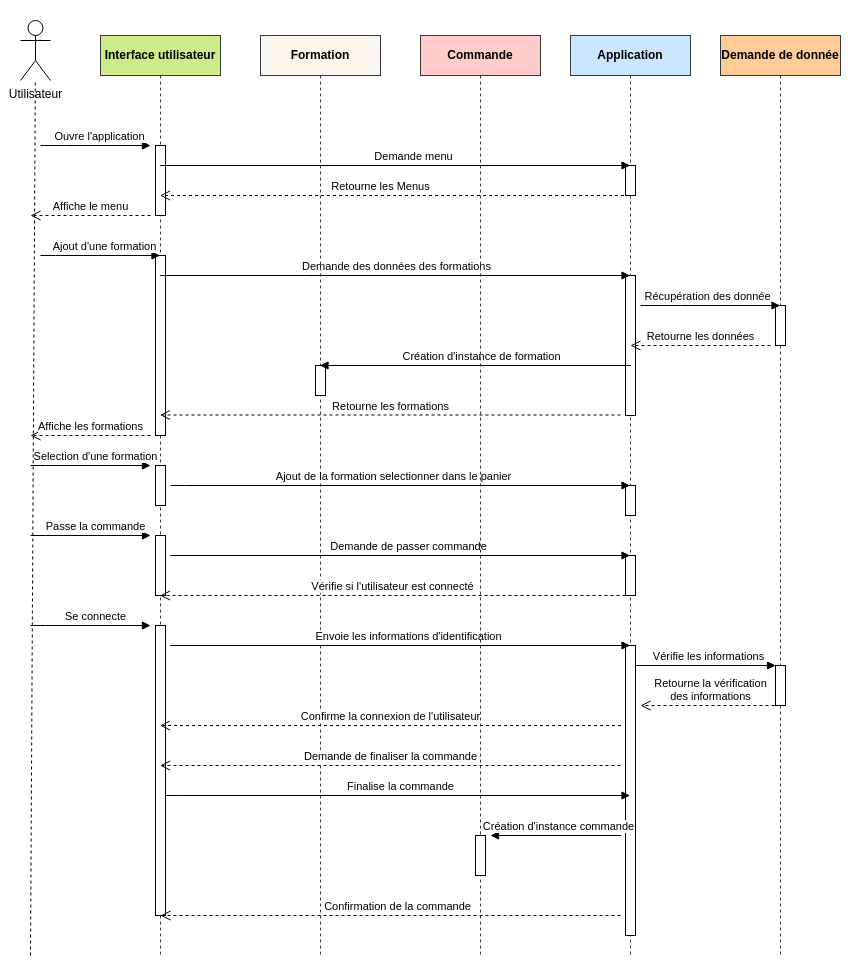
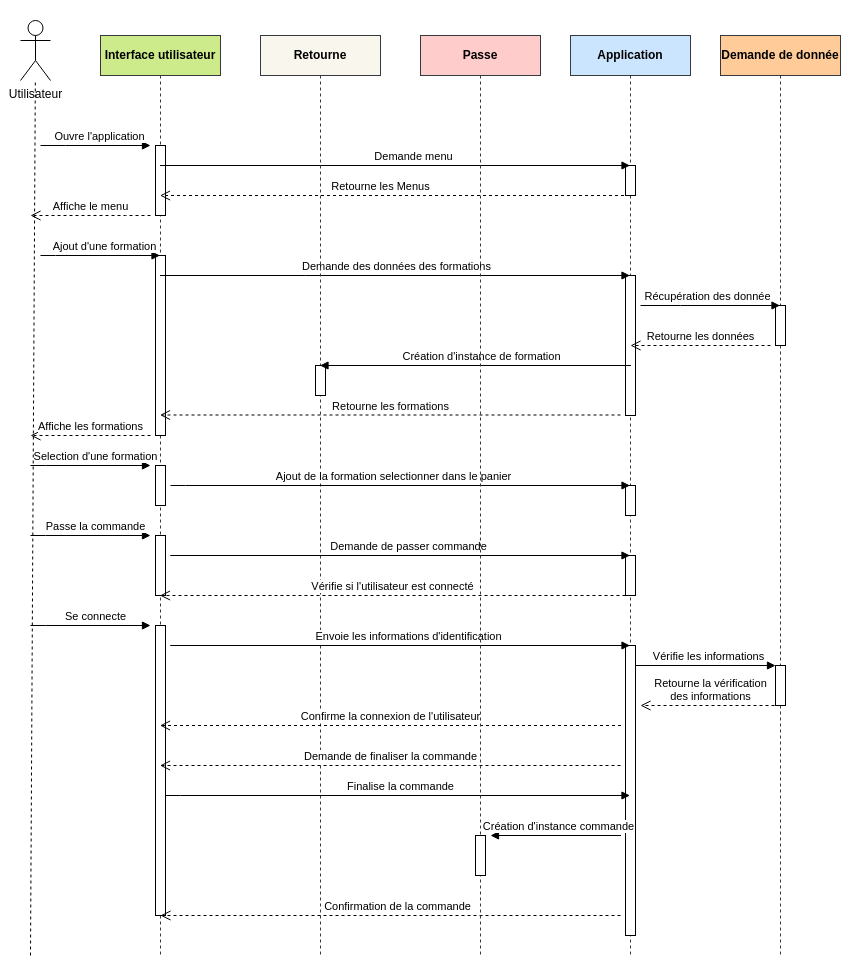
node "Formation": label "Formation" -> "Retourne"
node "Commande": label "Commande" -> "Passe"
